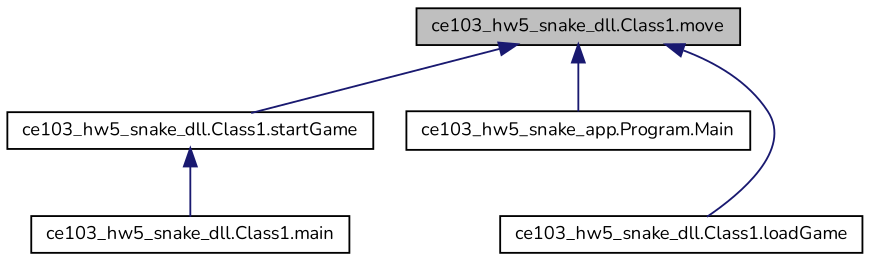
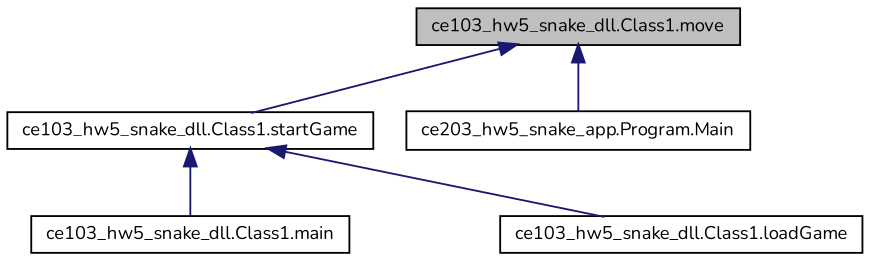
edge "ce103_hw5_snake_dll.Class1.loadGame" -> "ce103_hw5_snake_dll.Class1.move": now "ce103_hw5_snake_dll.Class1.loadGame" -> "ce103_hw5_snake_dll.Class1.startGame"
node "ce103_hw5_snake_app.Program.Main": label "ce103_hw5_snake_app.Program.Main" -> "ce203_hw5_snake_app.Program.Main"
